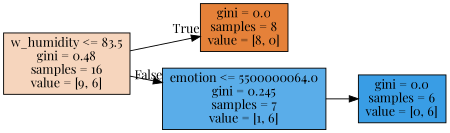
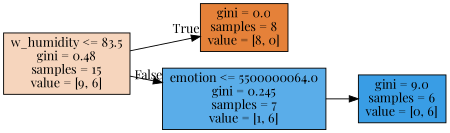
node "w_humidity <= 83.5 gini = 0.48 samples = 16 value = [9, 6]": label "w_humidity <= 83.5 gini = 0.48 samples = 16 value = [9, 6]" -> "w_humidity <= 83.5 gini = 0.48 samples = 15 value = [9, 6]"
node "gini = 0.0 samples = 6 value = [0, 6]": label "gini = 0.0 samples = 6 value = [0, 6]" -> "gini = 9.0 samples = 6 value = [0, 6]"
